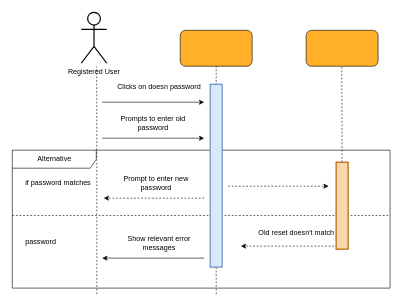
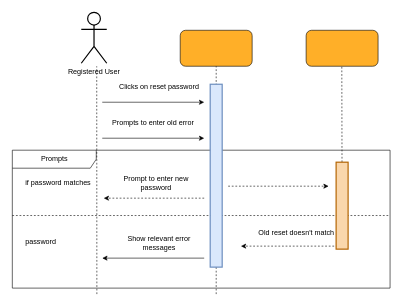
node "Clicks on doesn password": label "Clicks on doesn password" -> "Clicks on reset password"
node "Prompts to enter old password": label "Prompts to enter old password" -> "Prompts to enter old error"
node "Alternative": label "Alternative" -> "Prompts"
